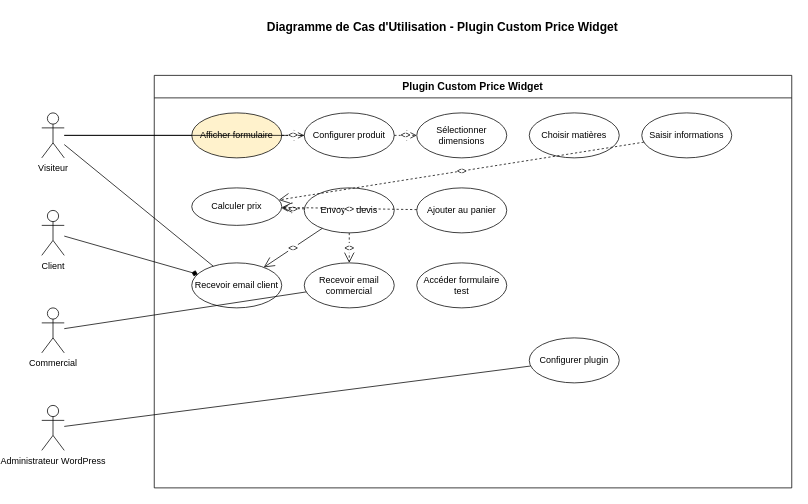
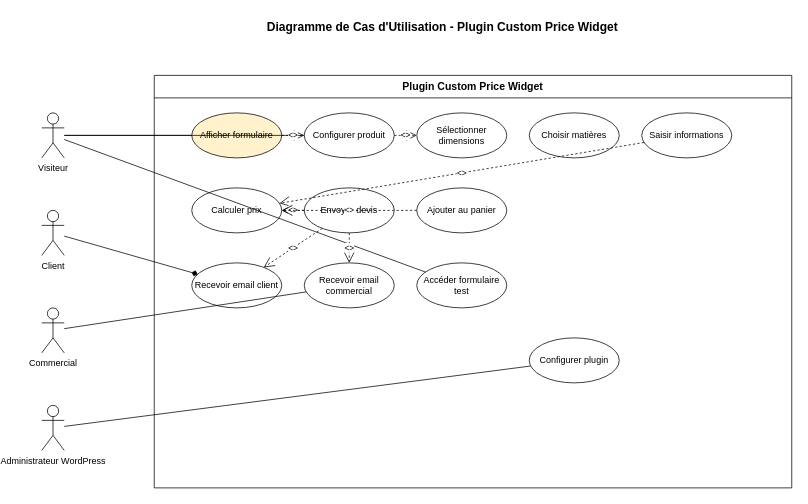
edge "Visiteur" -- "Recevoir email client": now "Visiteur" -- "Accéder formulaire test"
node "Calculer prix": size 90x38 -> 90x45
edge "Envoyer devis" -> "Recevoir email client": style solid -> dashed
